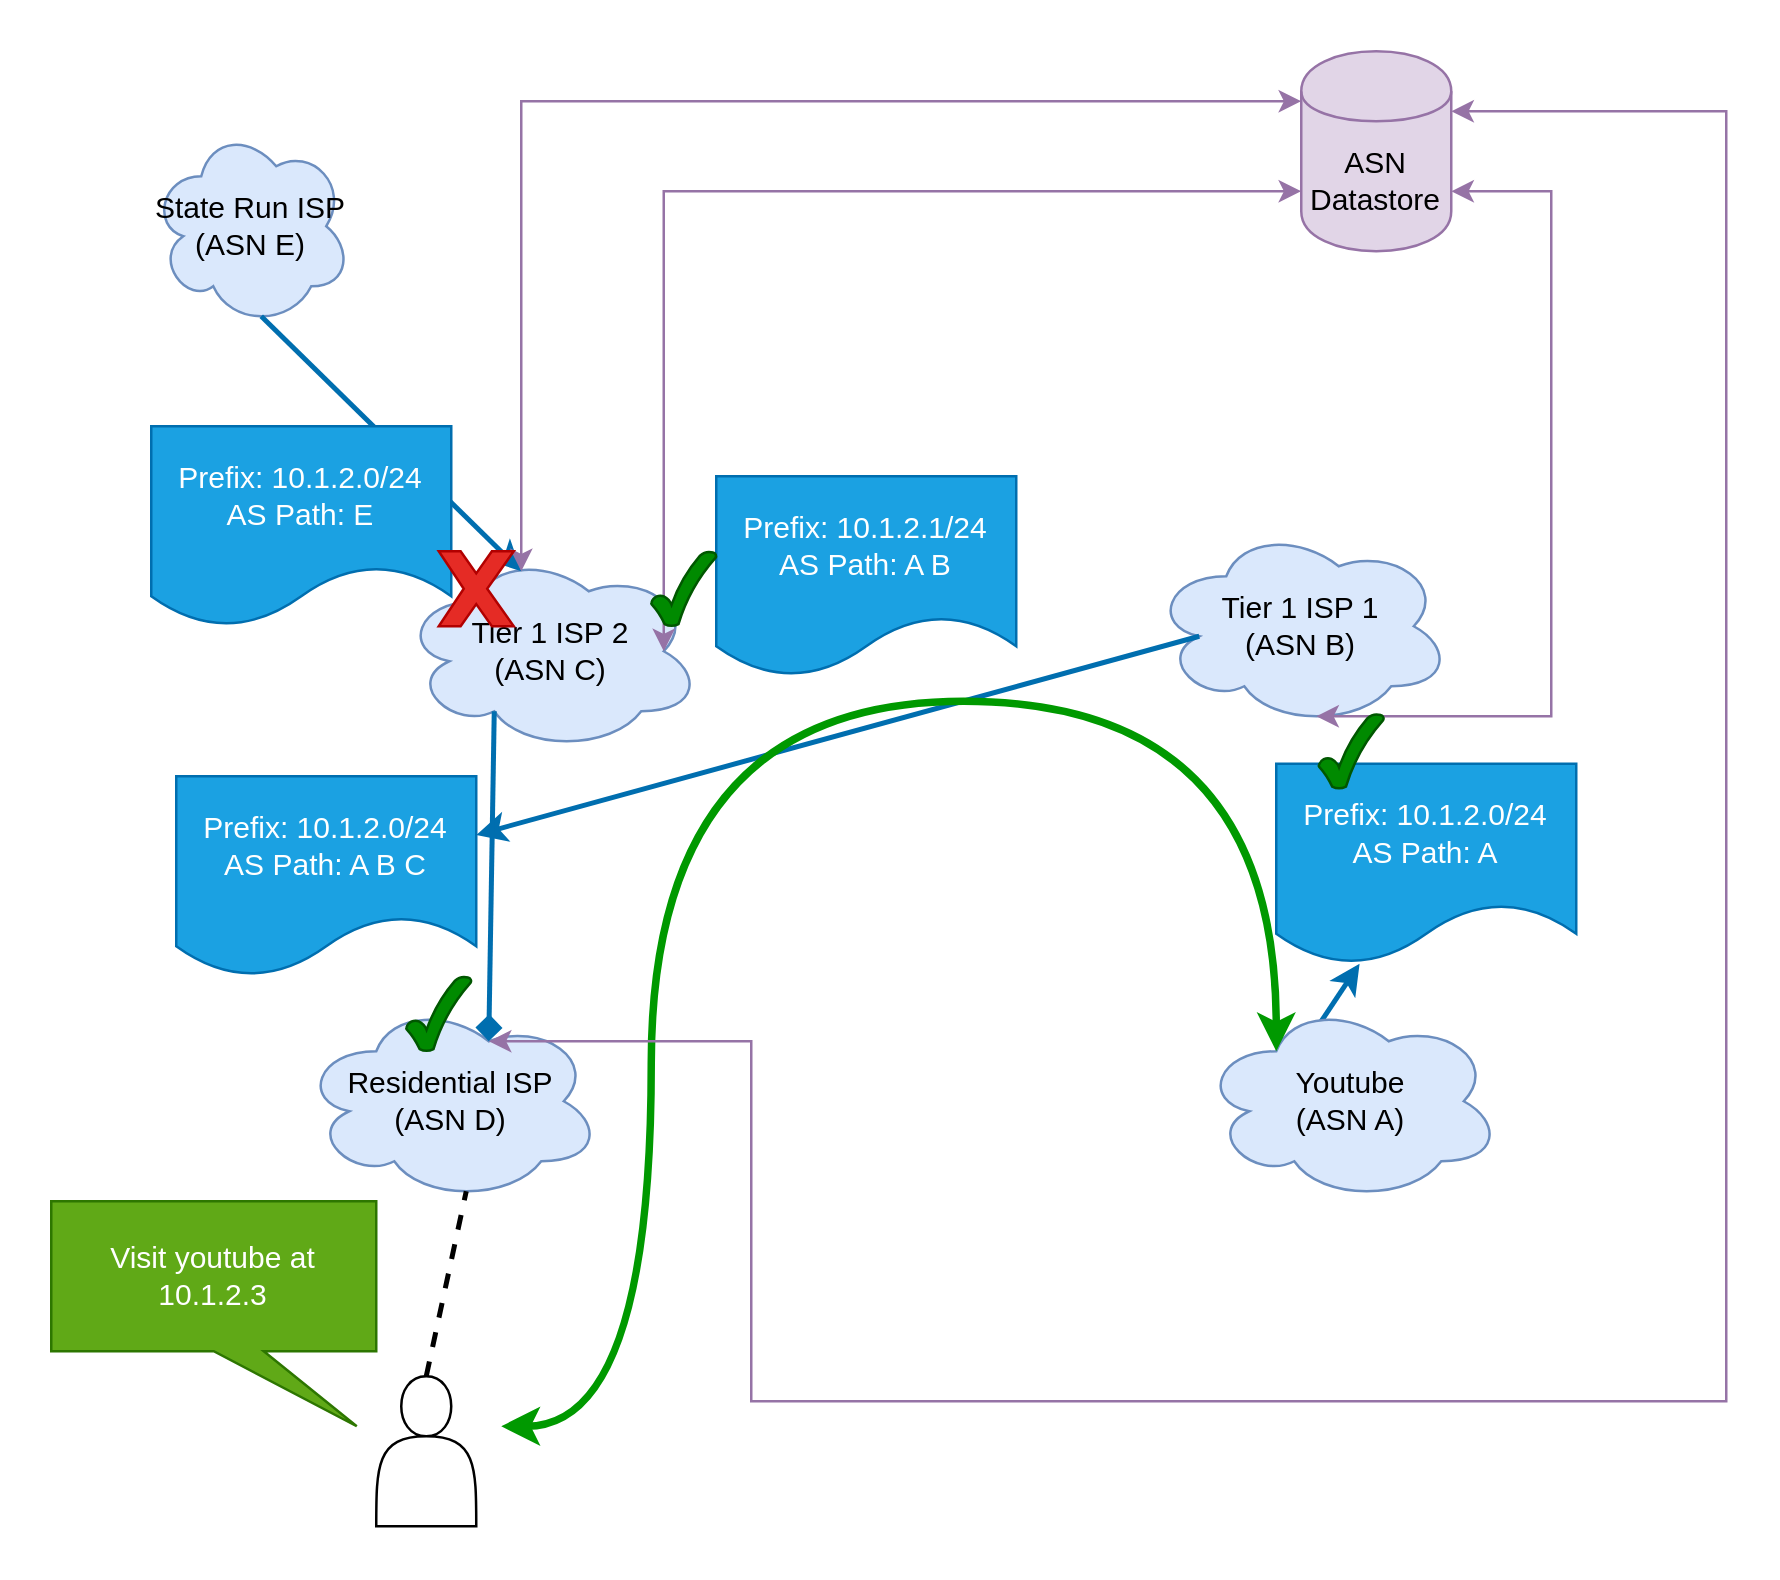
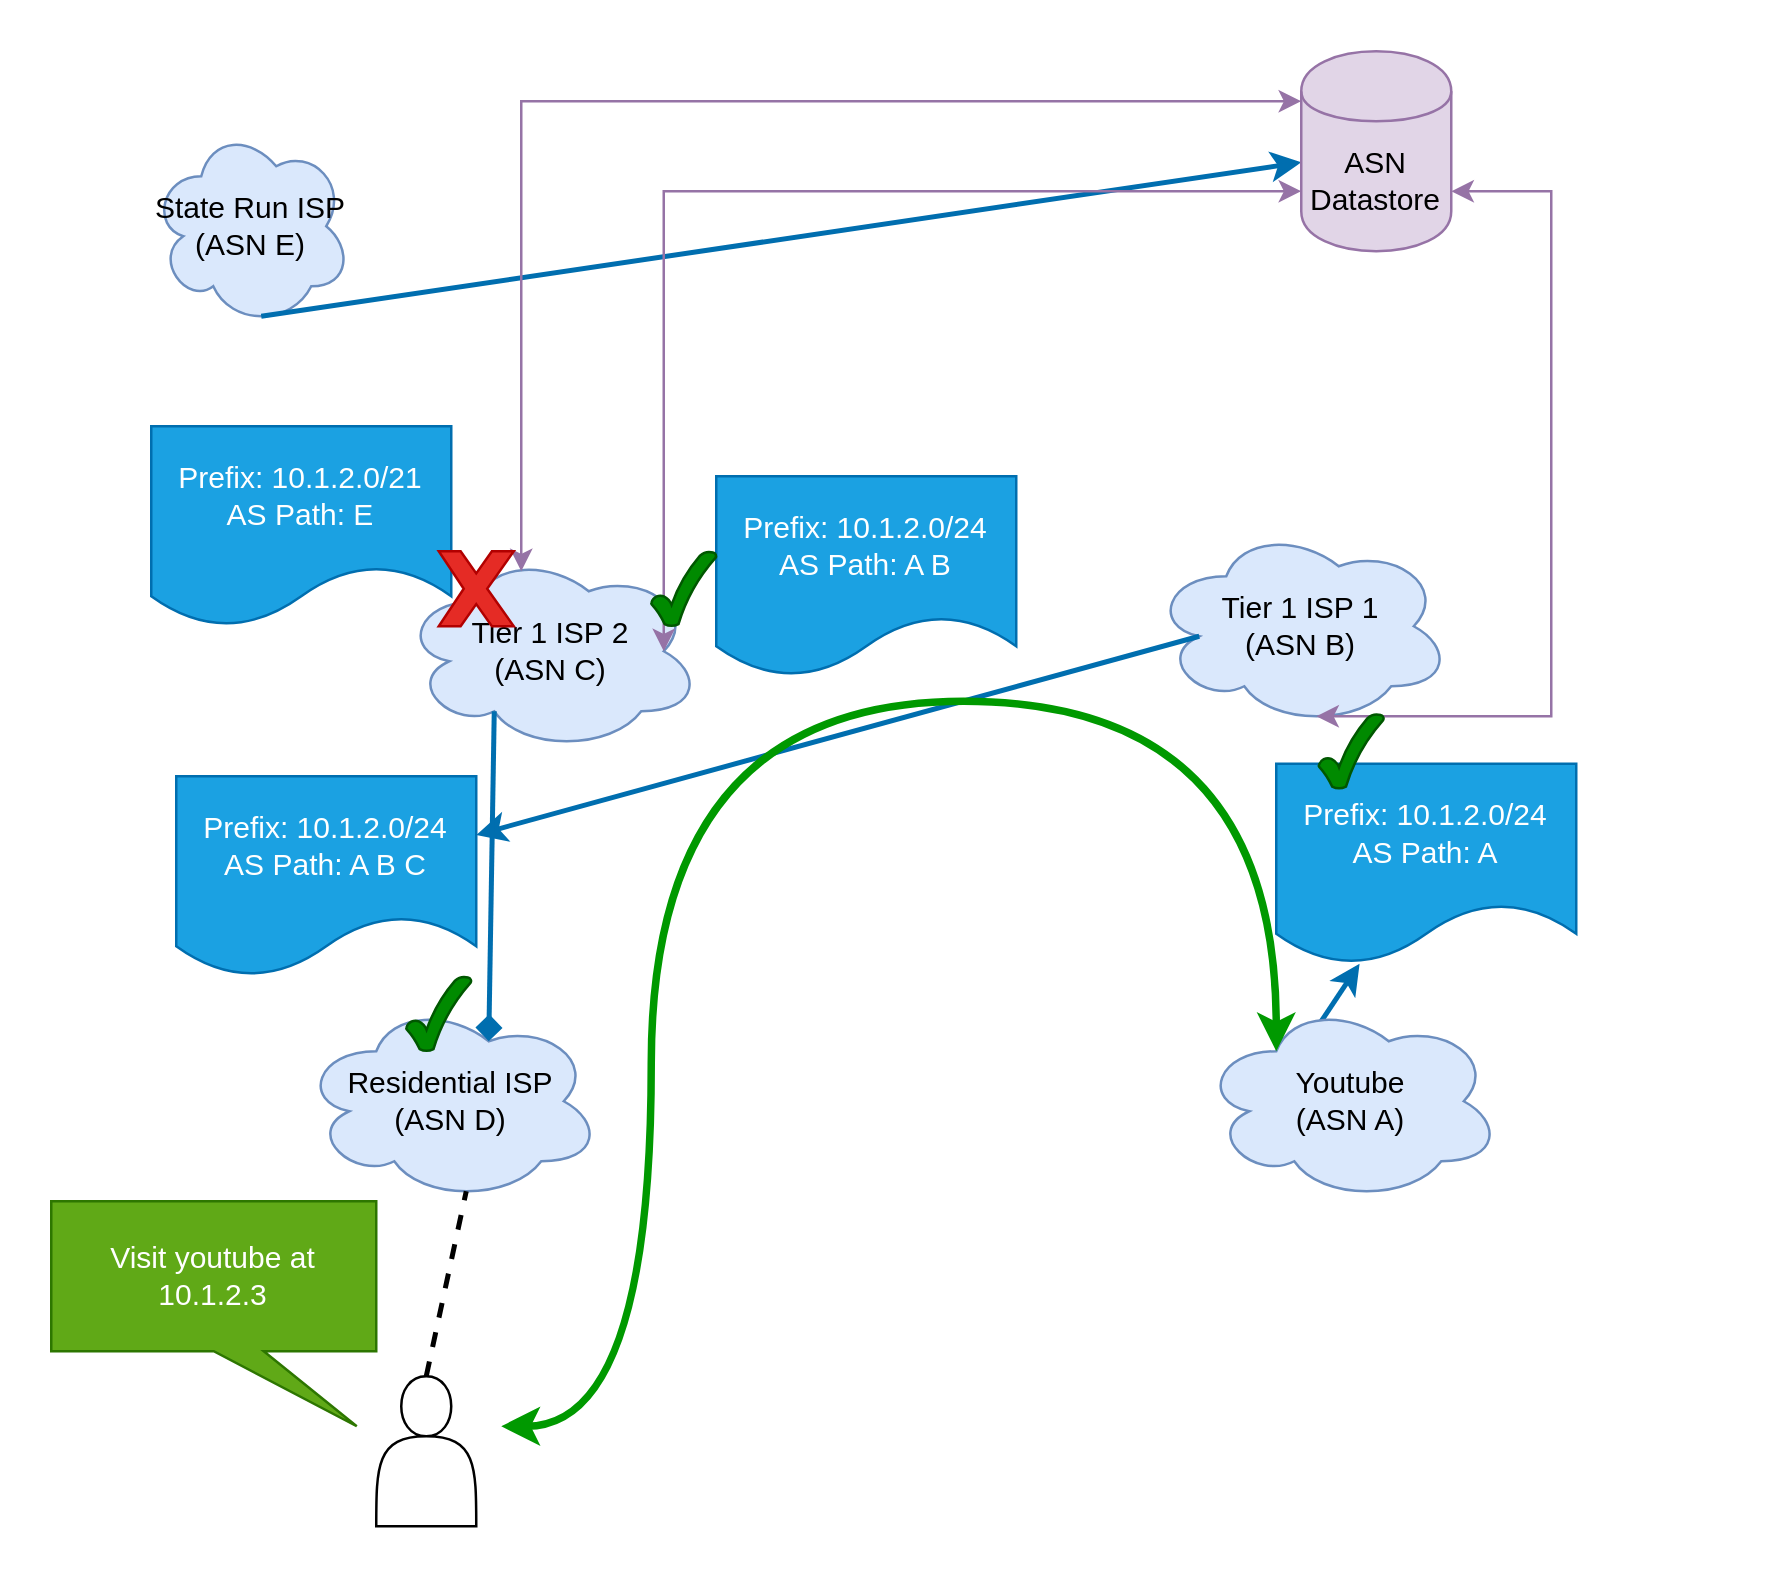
edge "State Run ISP (ASN E)" -> "Tier 1 ISP 2 (ASN C)": now "State Run ISP (ASN E)" -> "ASN Datastore"
node "Prefix: 10.1.2.0/24 AS Path: E": label "Prefix: 10.1.2.0/24 AS Path: E" -> "Prefix: 10.1.2.0/21 AS Path: E"
node "Prefix: 10.1.2.1/24 AS Path: A B": label "Prefix: 10.1.2.1/24 AS Path: A B" -> "Prefix: 10.1.2.0/24 AS Path: A B"
edge "ASN Datastore" -- "Residential ISP (ASN D)": removed
